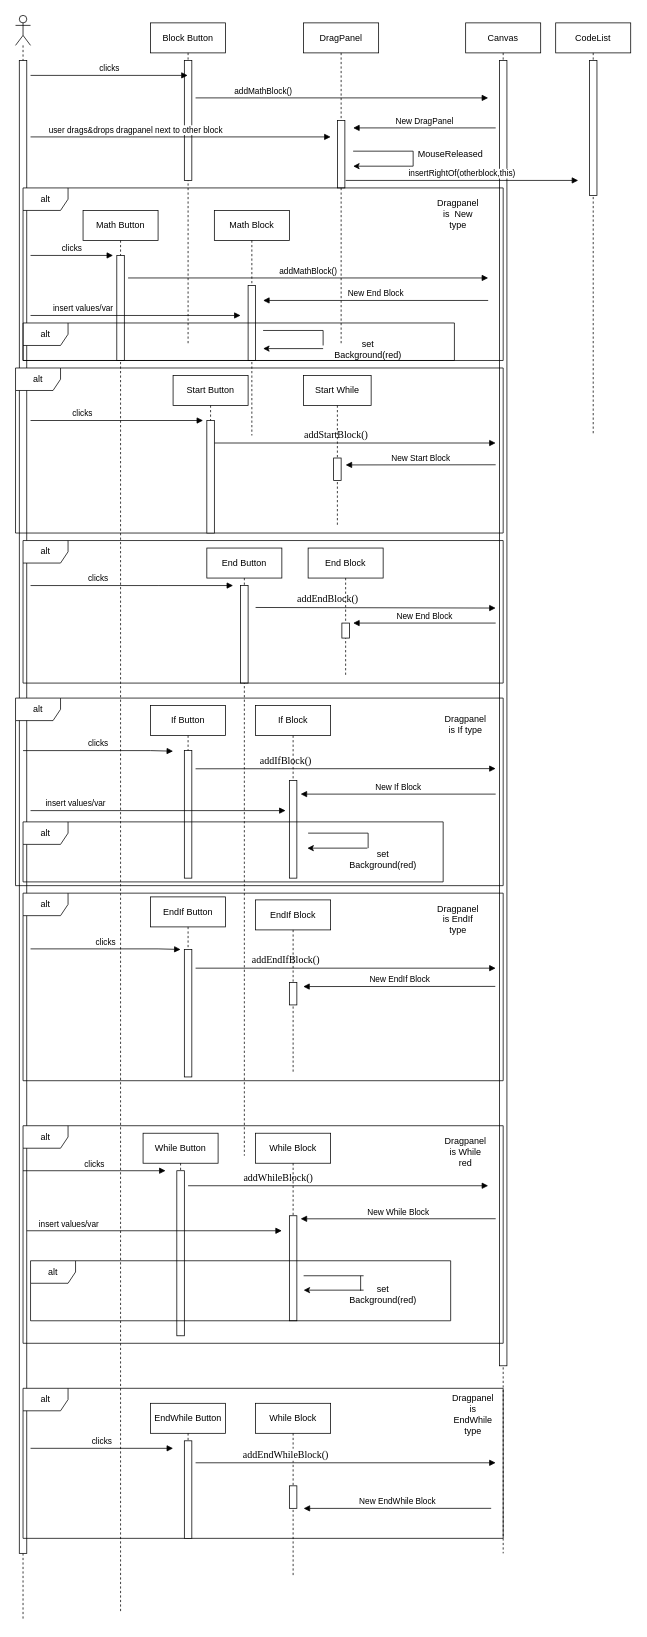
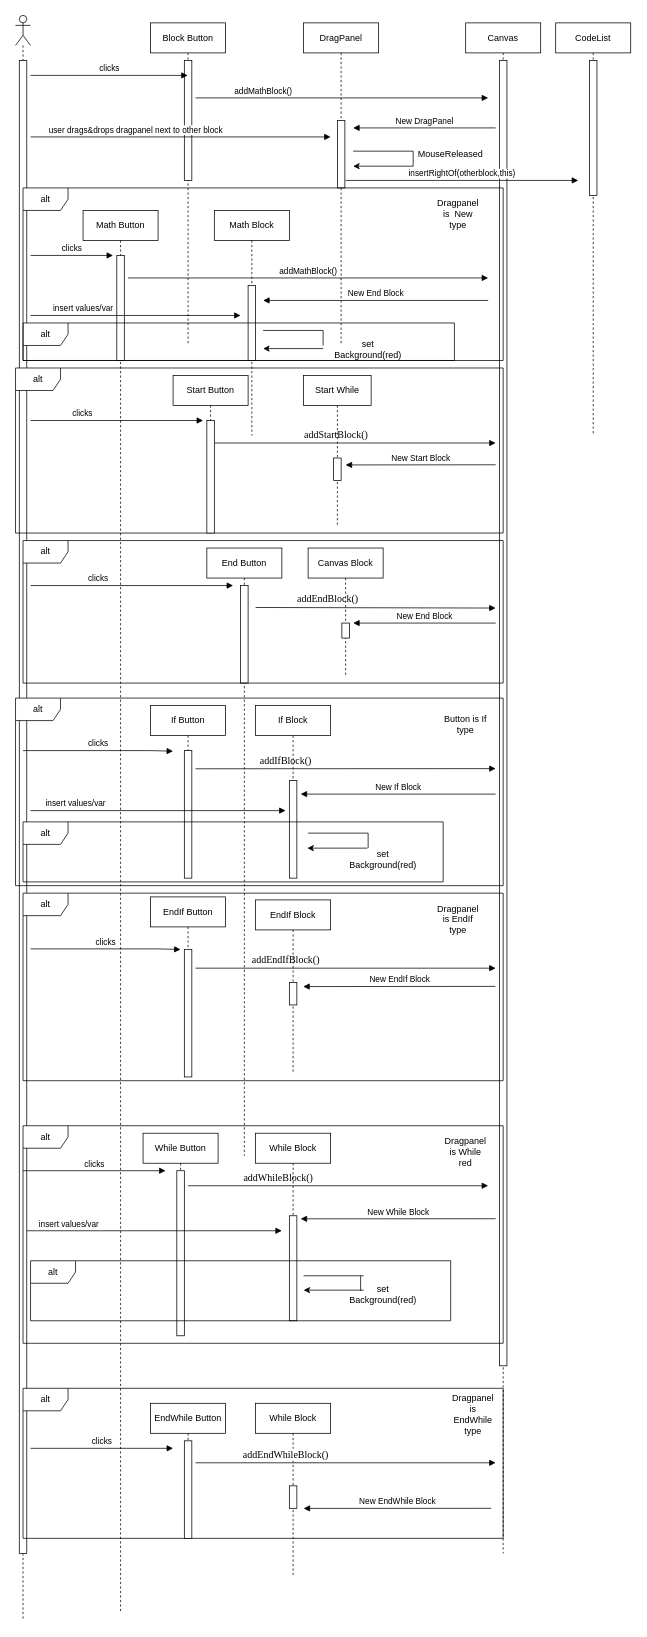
node "End Block": label "End Block" -> "Canvas Block"
node "Dragpanel is If type": label "Dragpanel is If type" -> "Button is If type"
